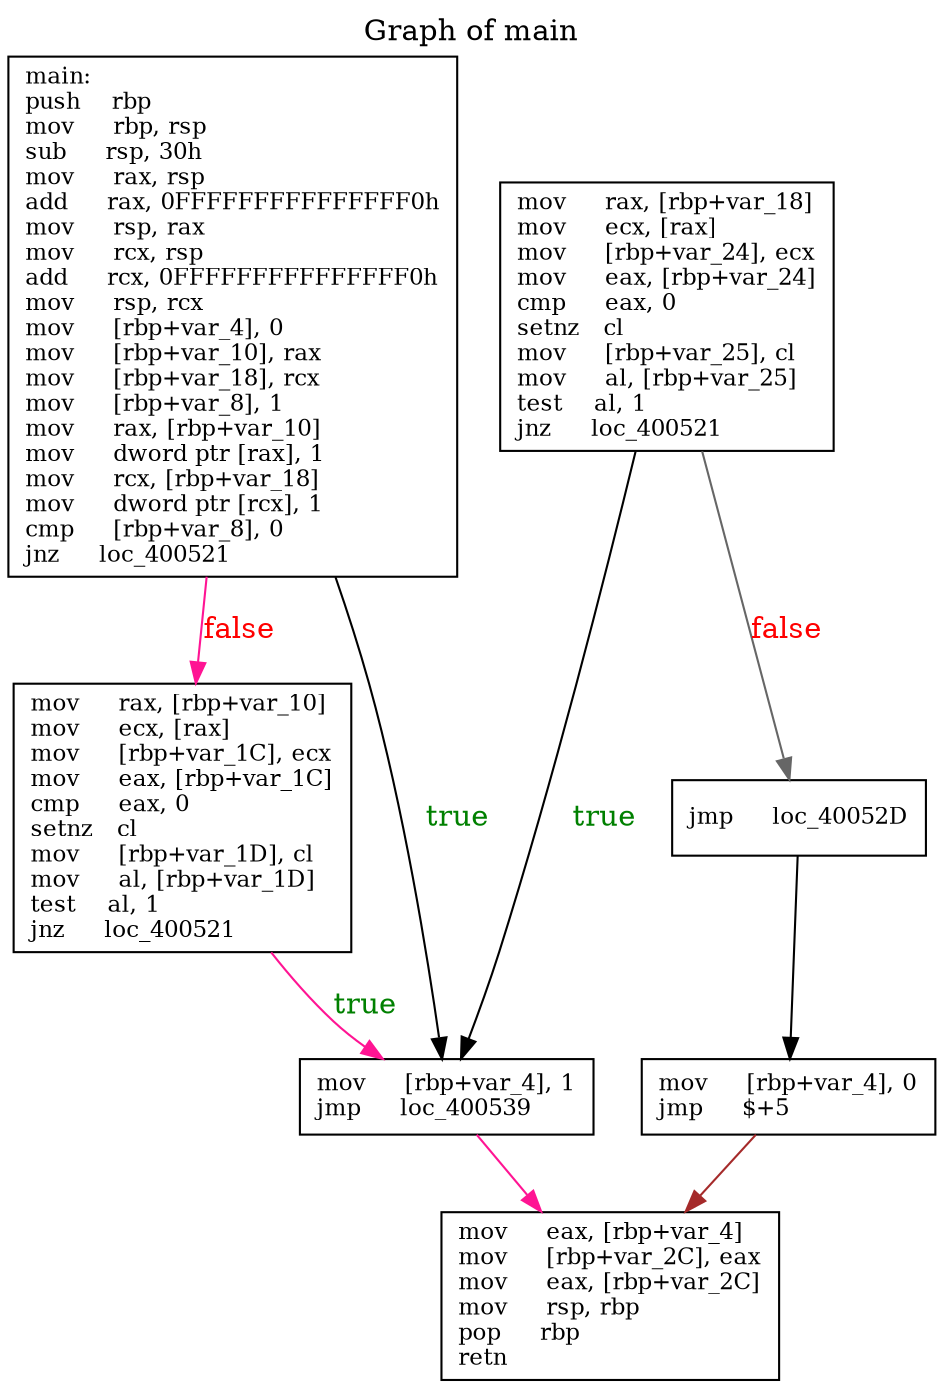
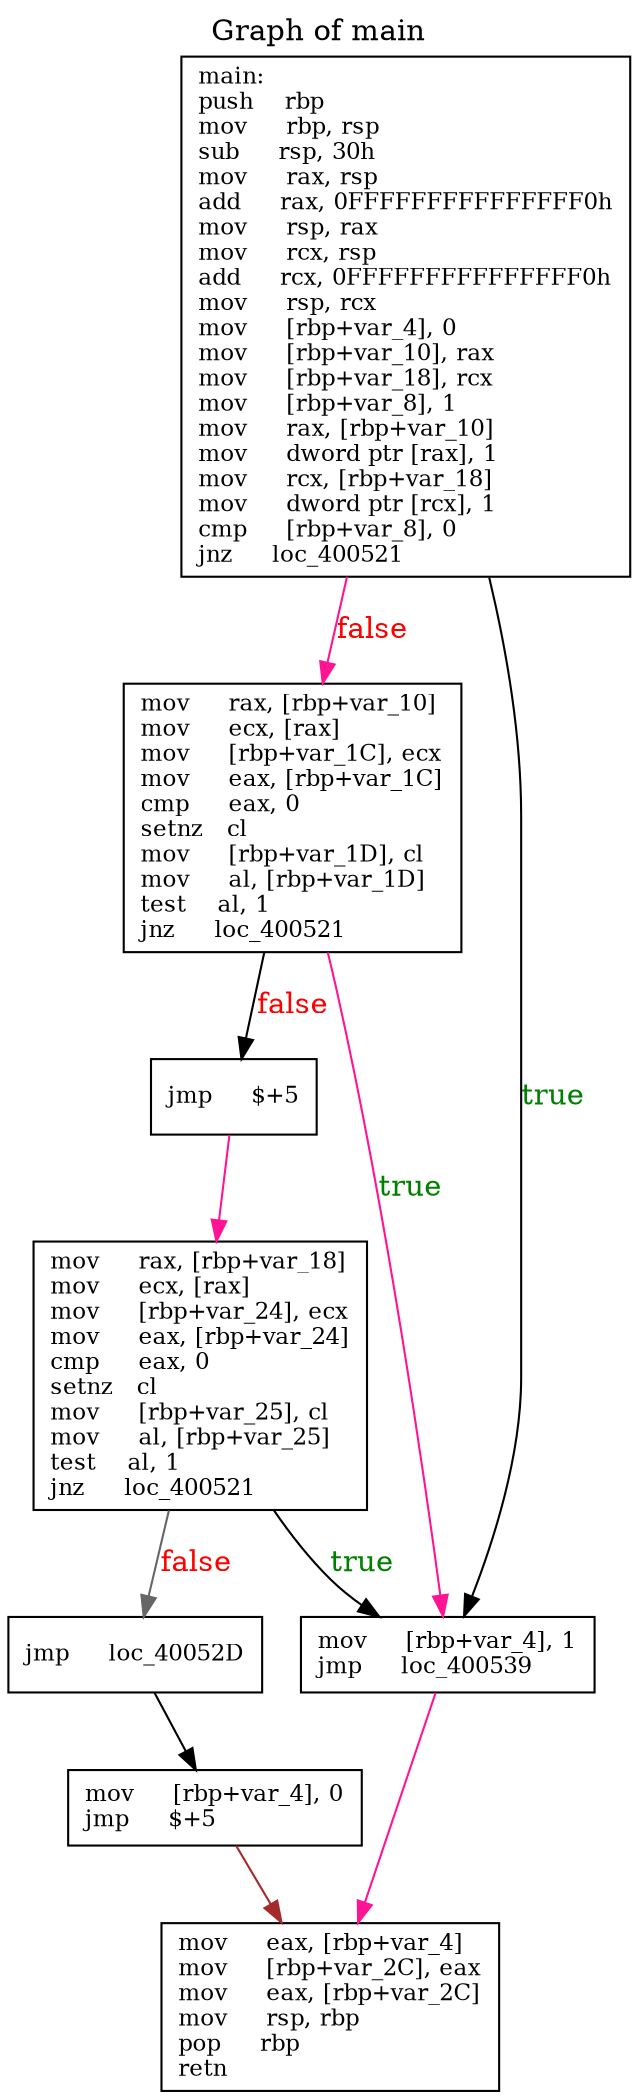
node "jmp     $+5": added
